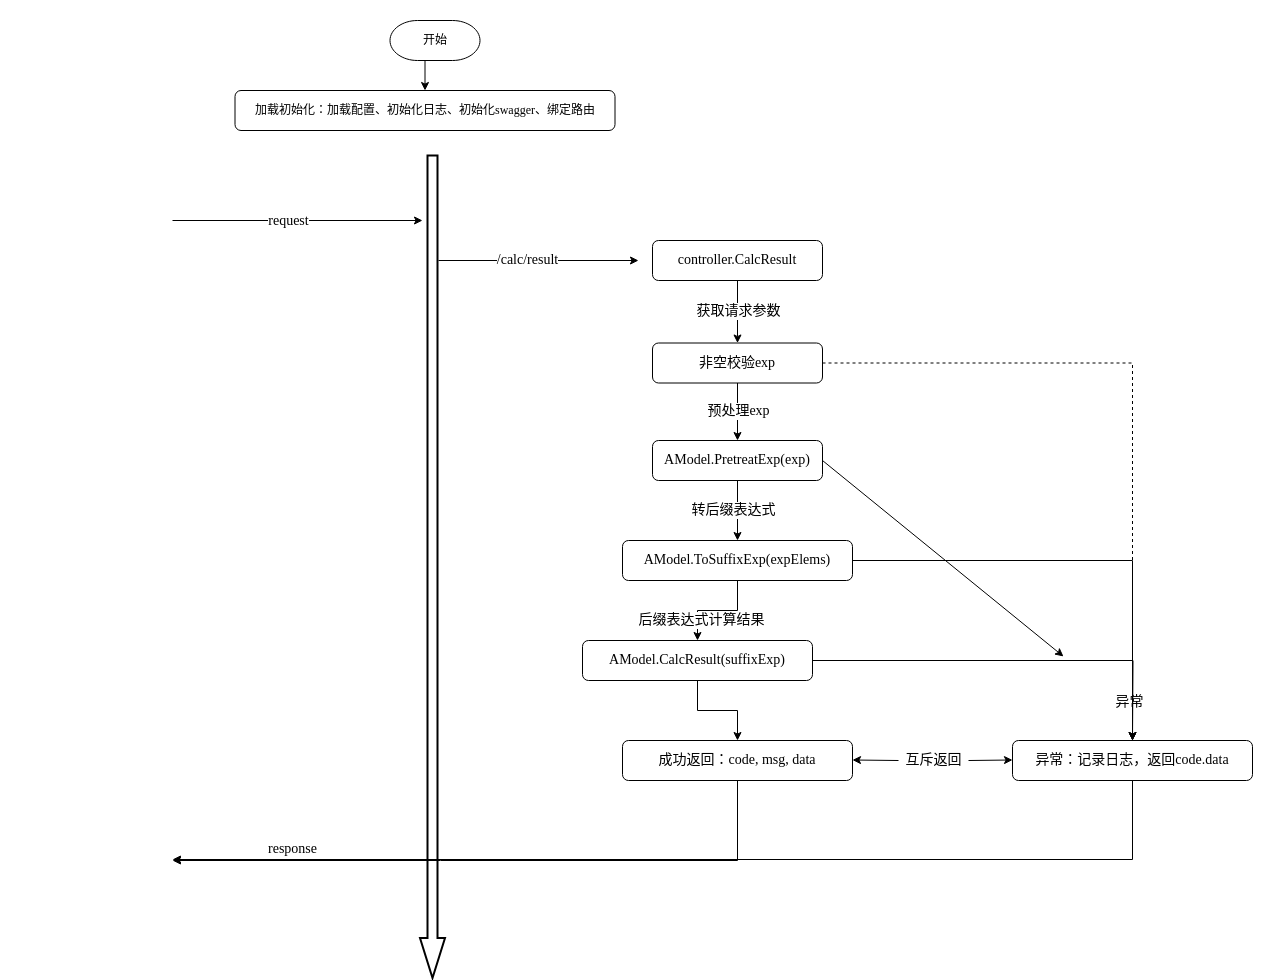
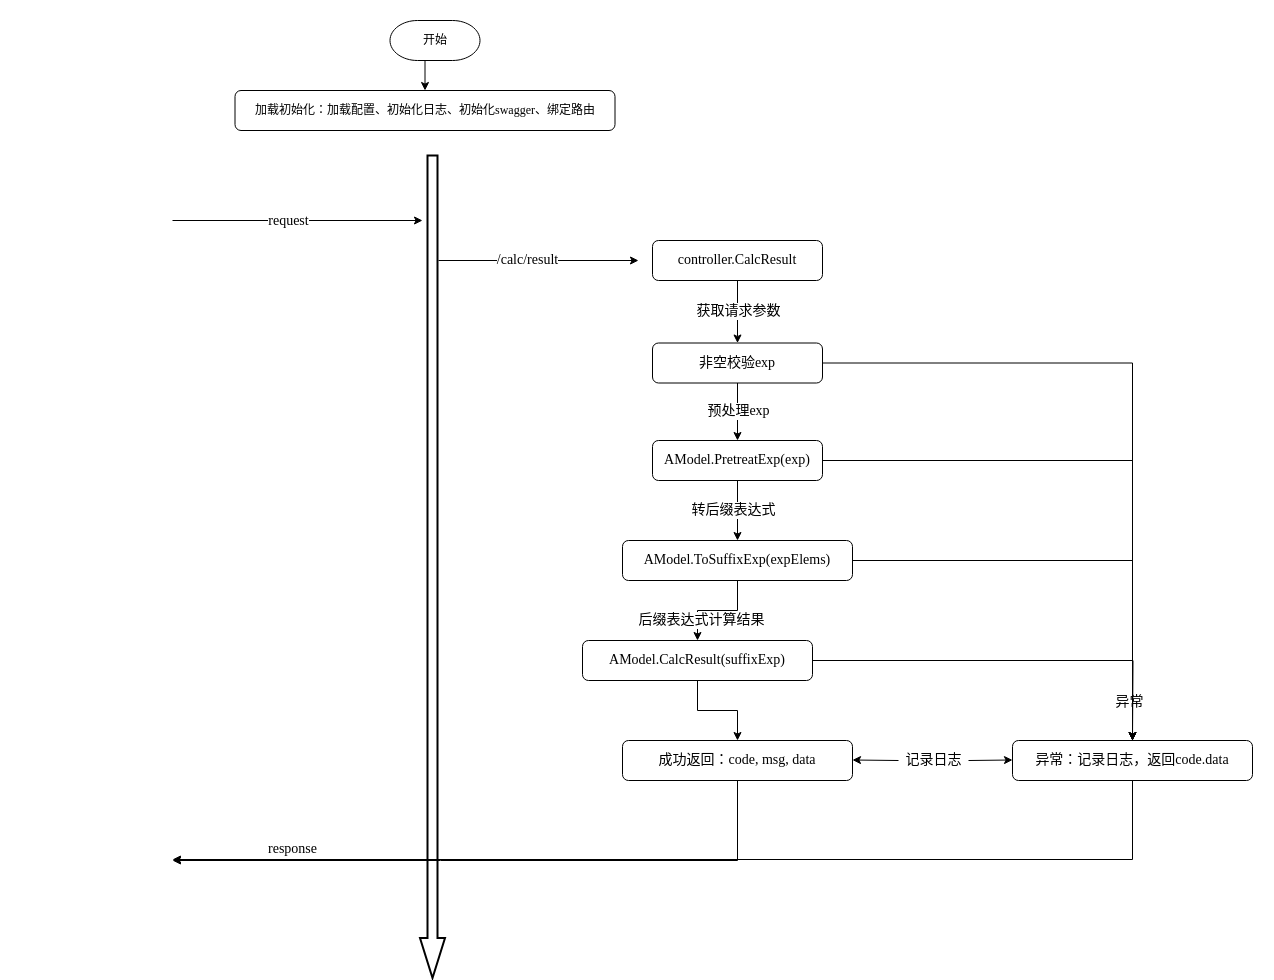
edge "非空校验exp" -> "异常：记录日志，返回code.data": style dashed -> solid
edge "AModel.PretreatExp(exp)" -> "异常": now "AModel.PretreatExp(exp)" -> "异常：记录日志，返回code.data"
node "互斥返回": label "互斥返回" -> "记录日志"
